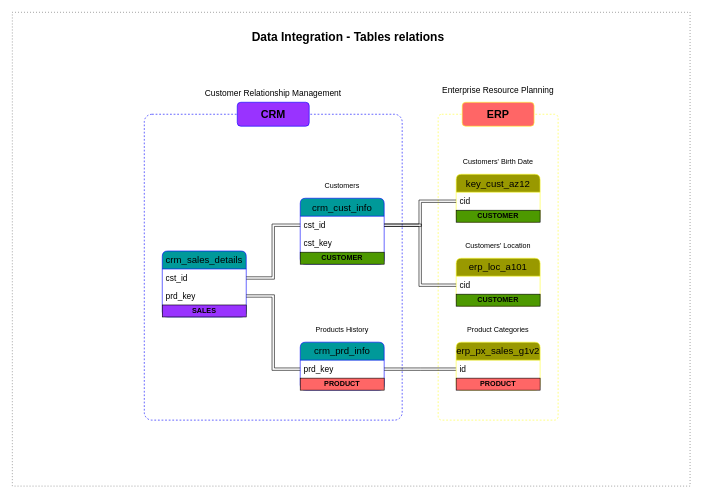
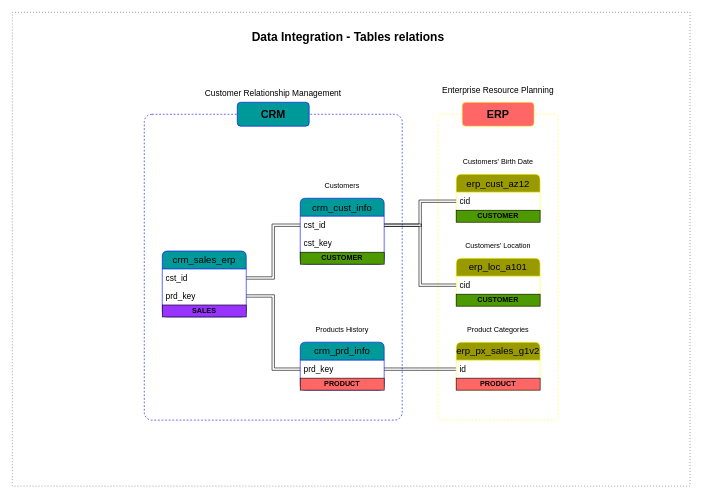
node "CRM": fillcolor #9933ff -> #009999
node "key_cust_az12": label "key_cust_az12" -> "erp_cust_az12"
node "crm_sales_details": label "crm_sales_details" -> "crm_sales_erp"
